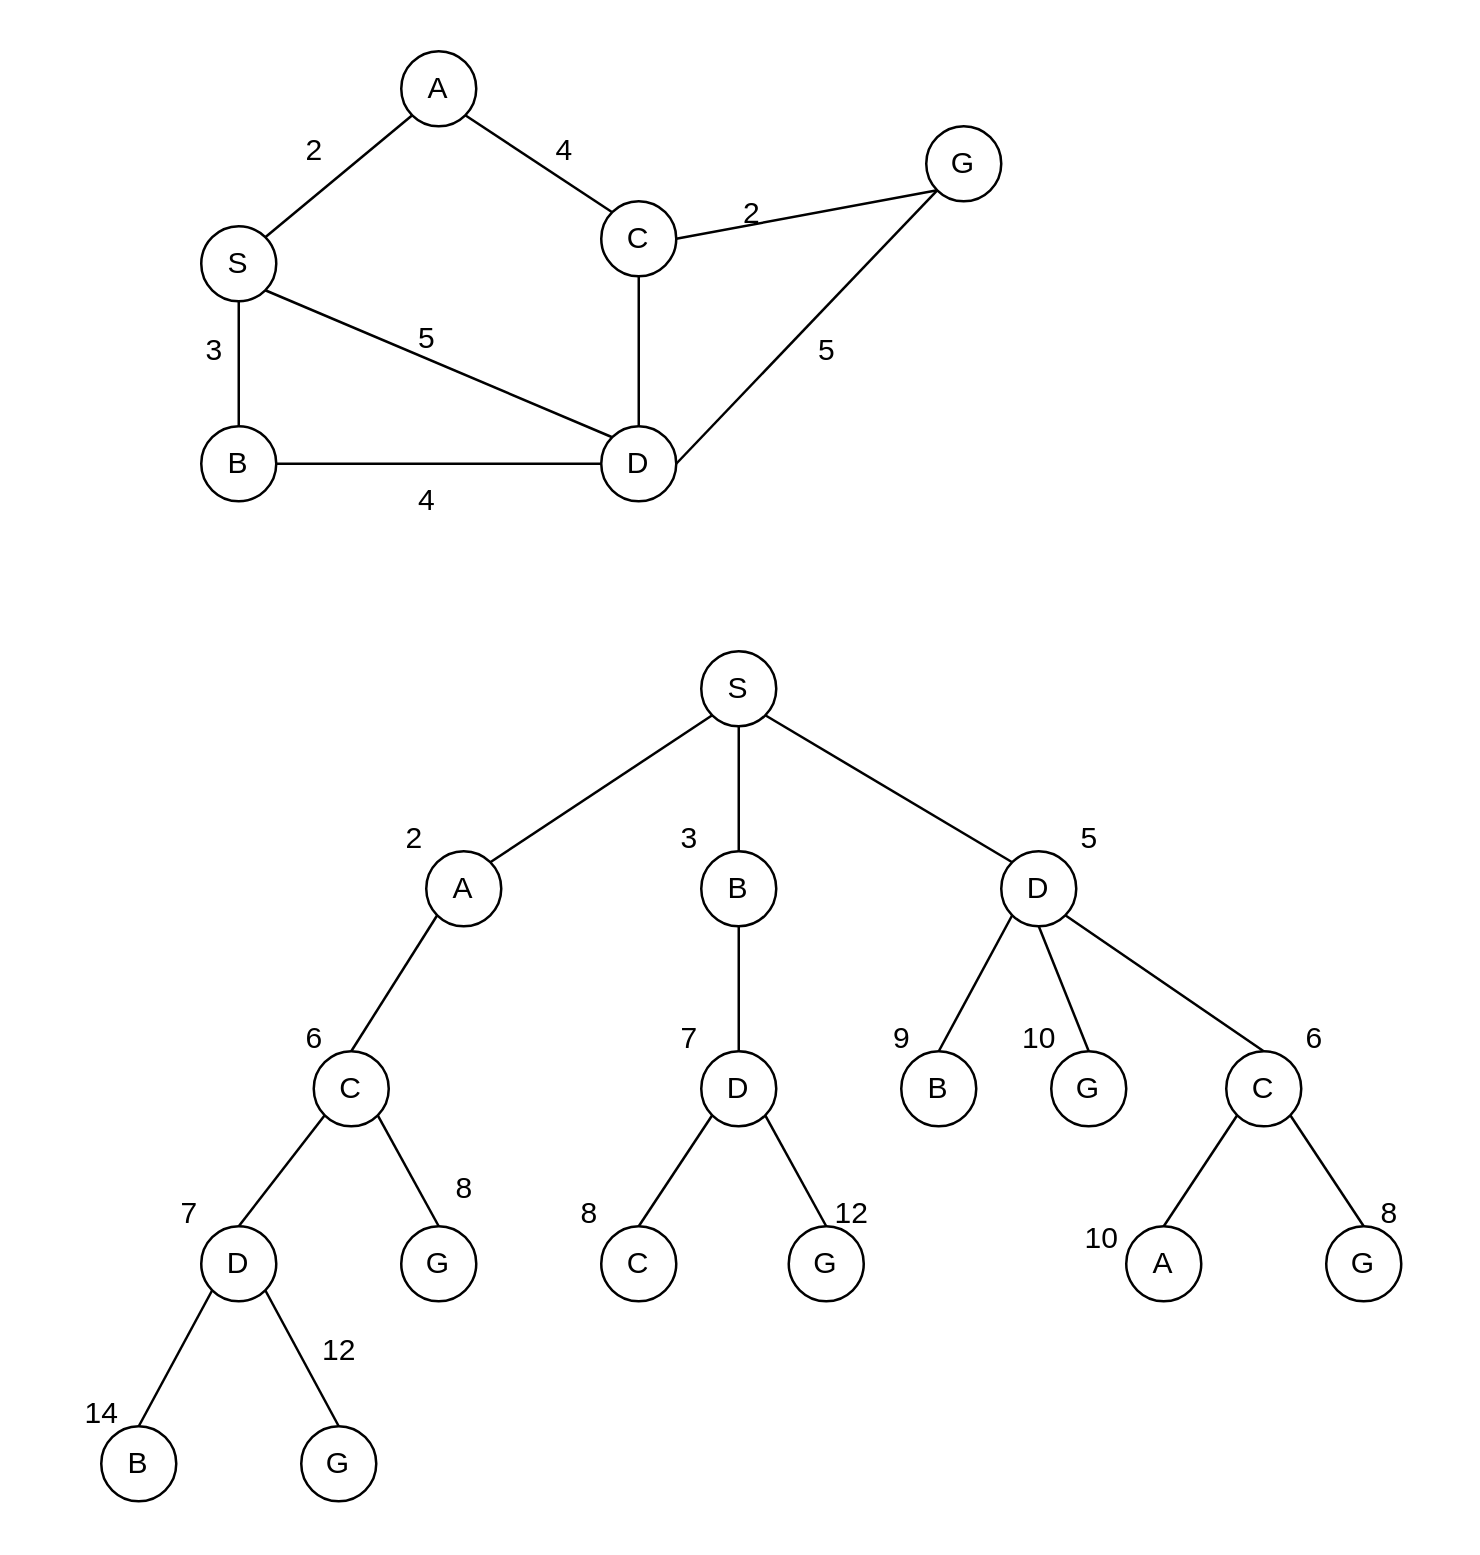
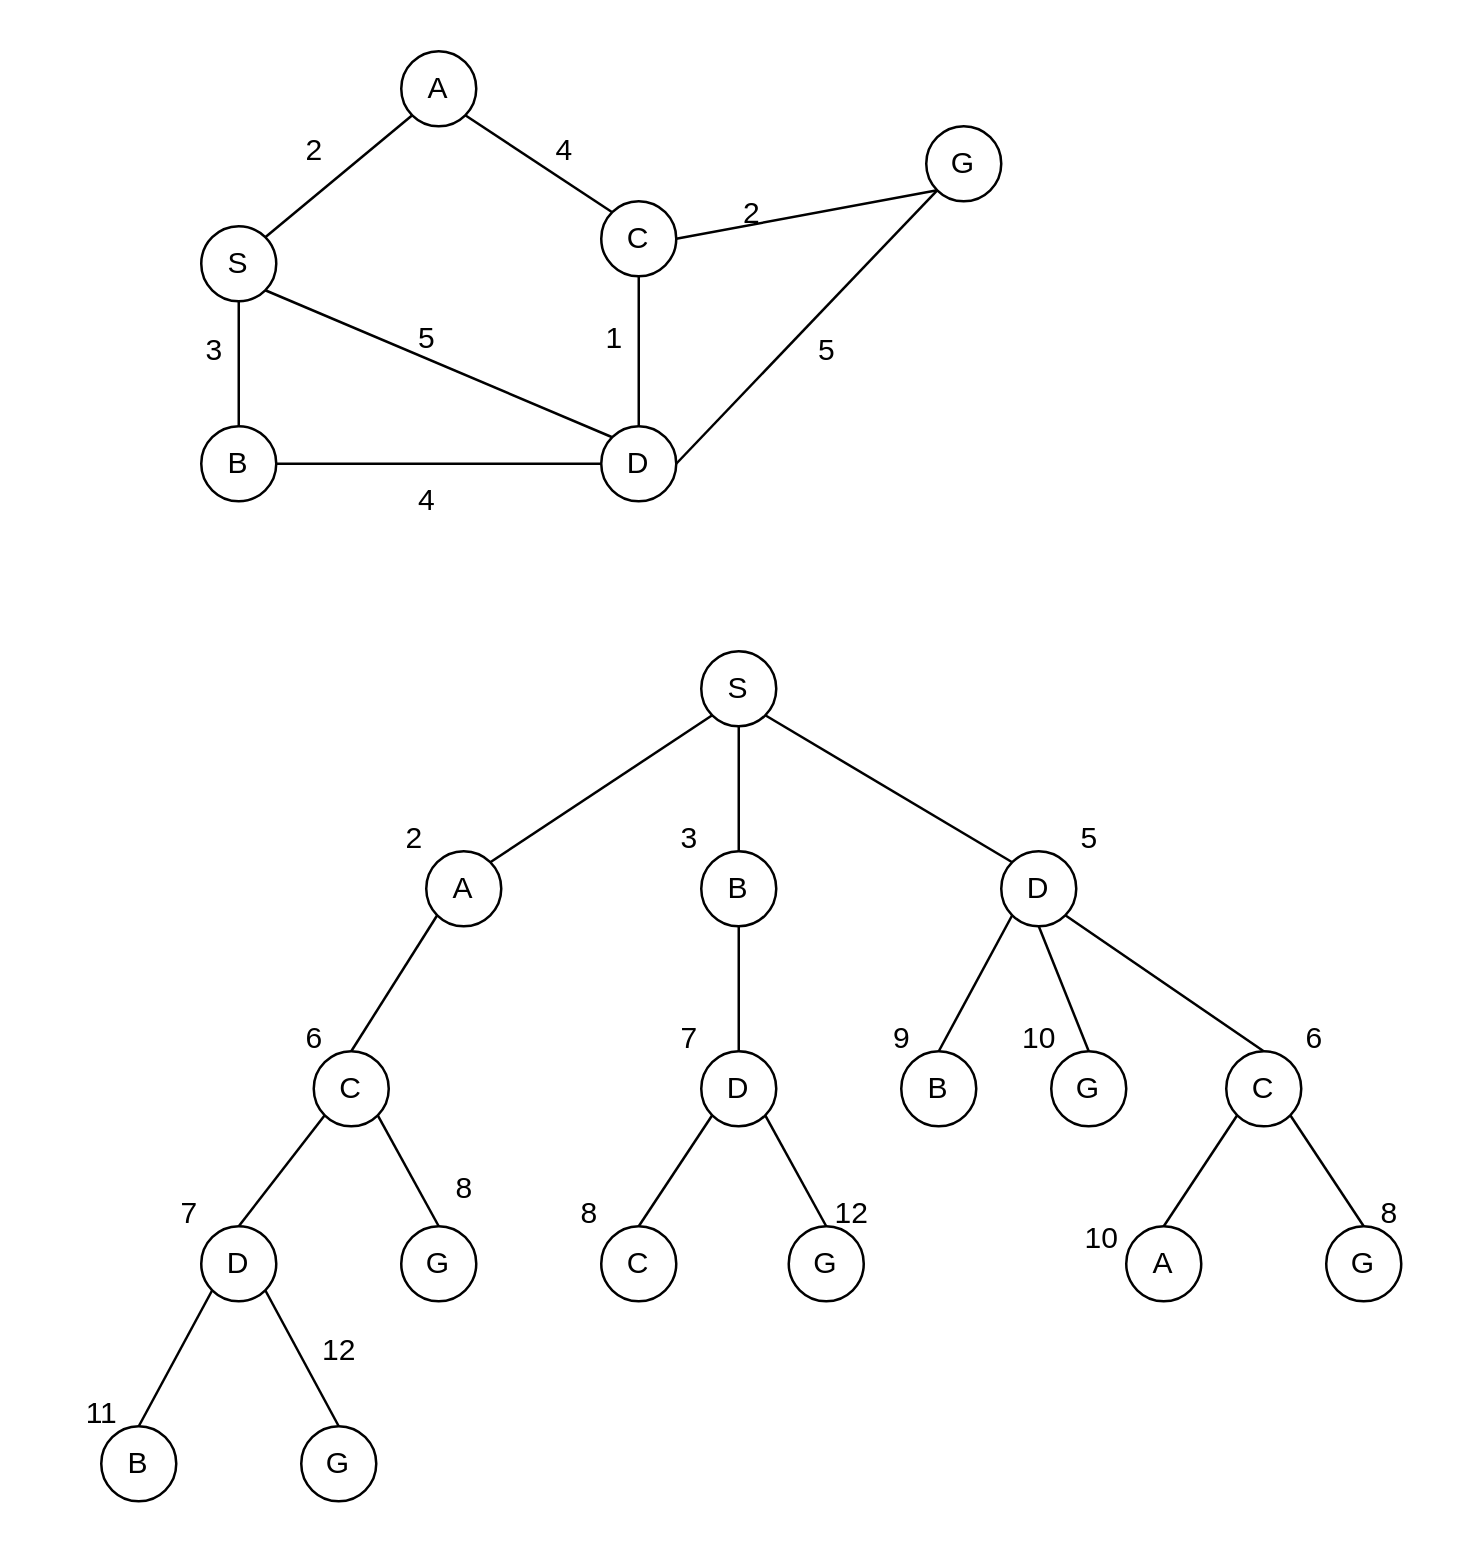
node "1": added
node "14": label "14" -> "11"
